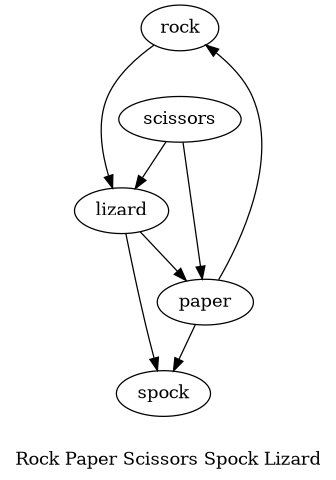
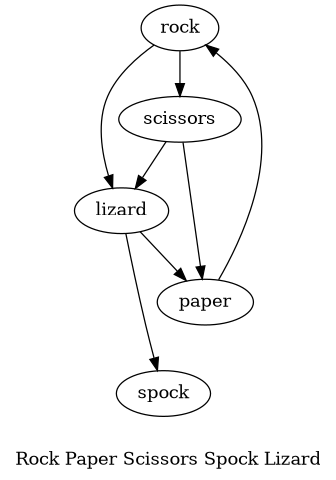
edge "rock" -> "scissors": added
edge "paper" -> "spock": removed
